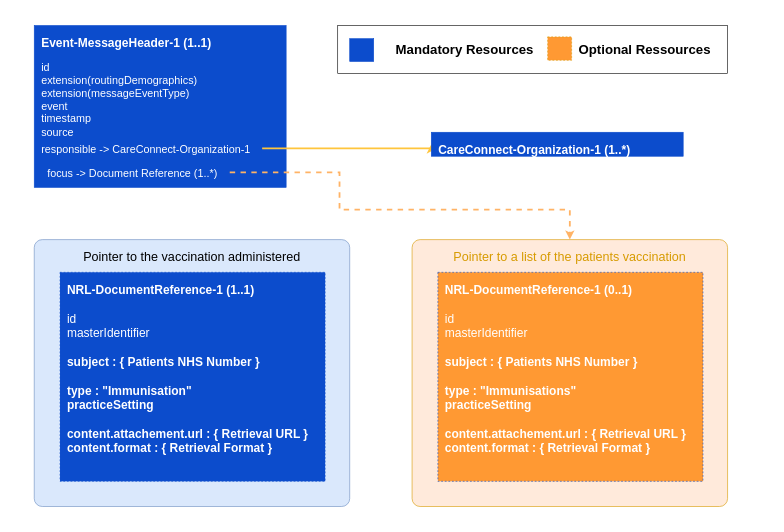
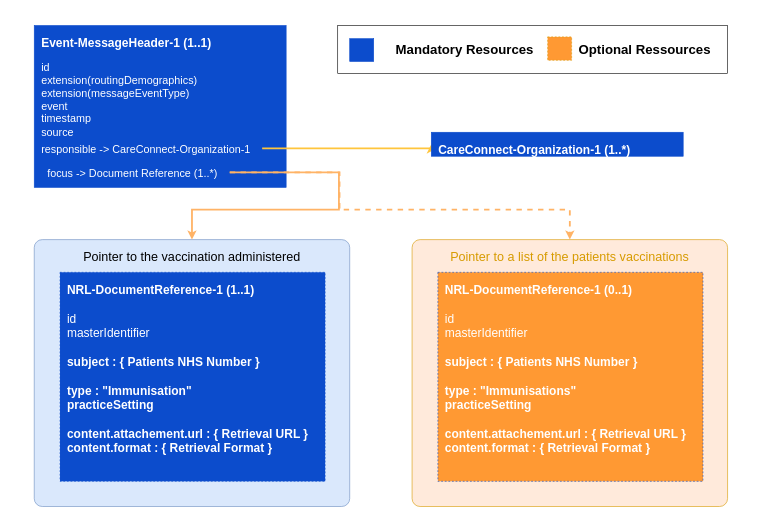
edge "focus -> Document Reference (1..*)" -> "Pointer to the vaccination administered": added
node "Pointer to a list of the patients vaccination": label "Pointer to a list of the patients vaccination" -> "Pointer to a list of the patients vaccinations"
